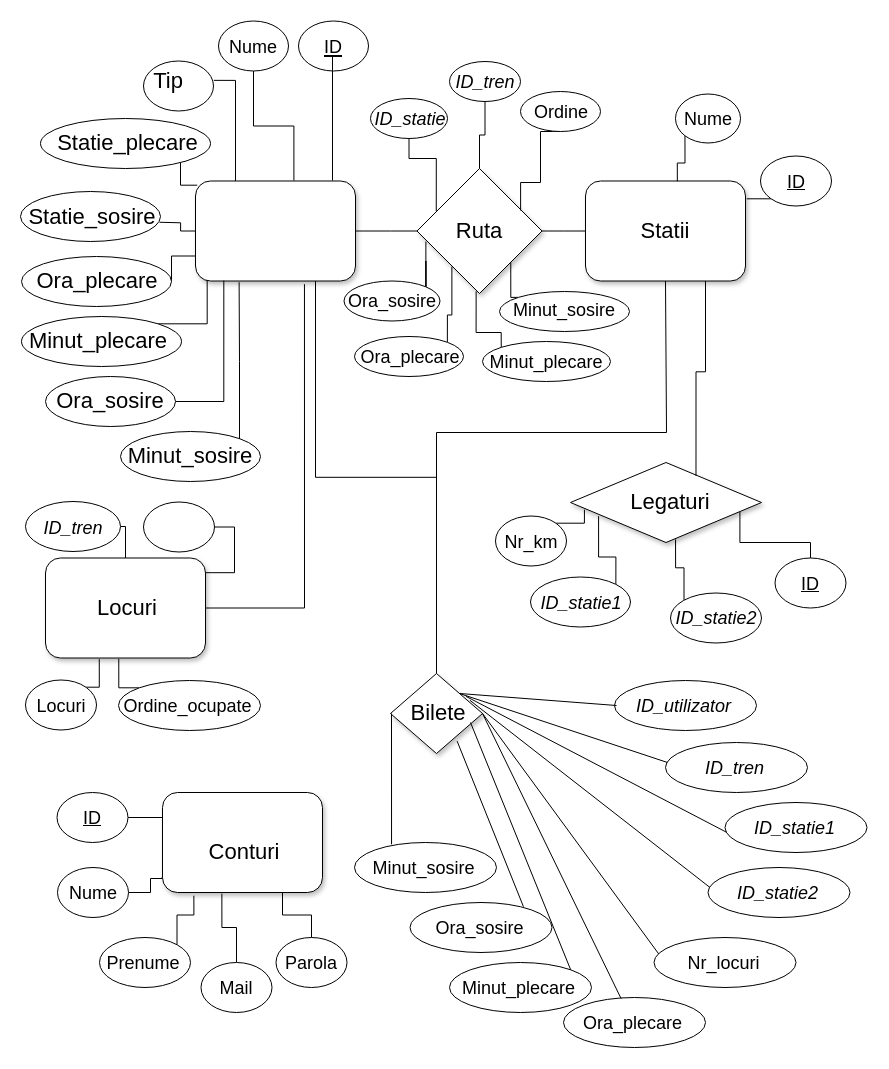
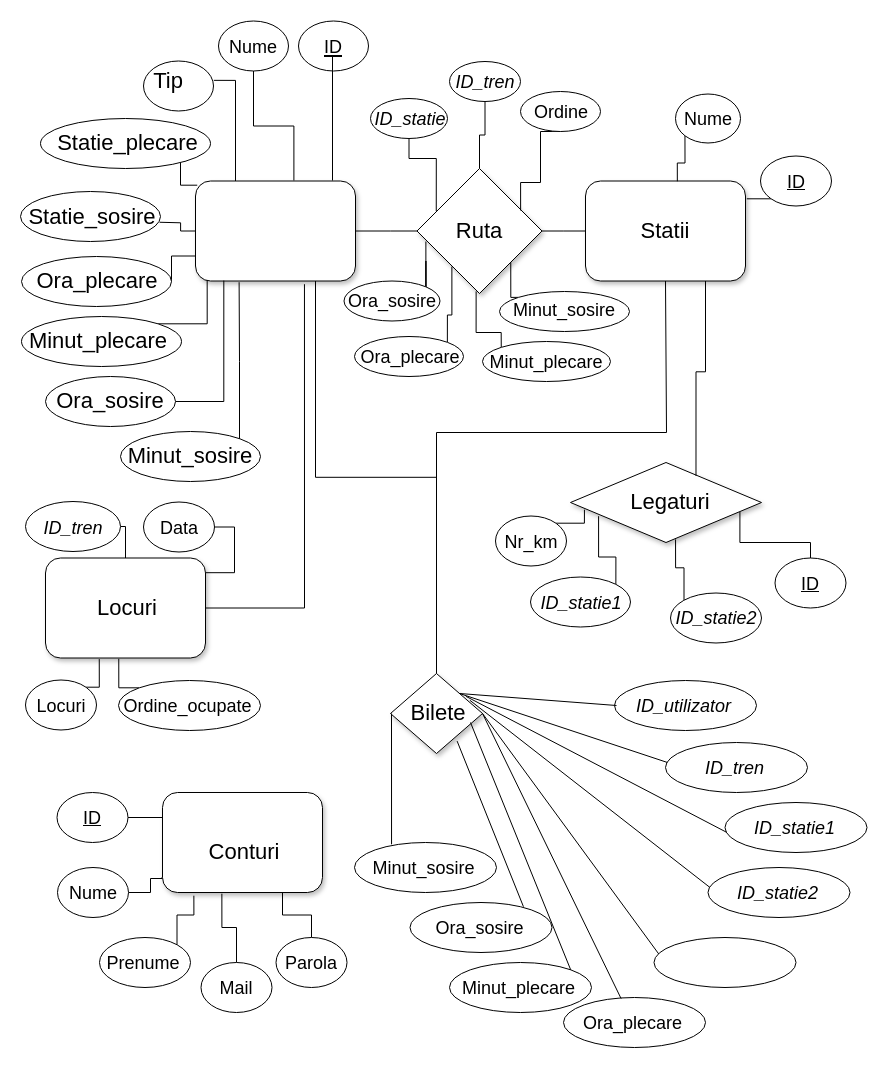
node "Data": added
node "Nr_locuri": removed
